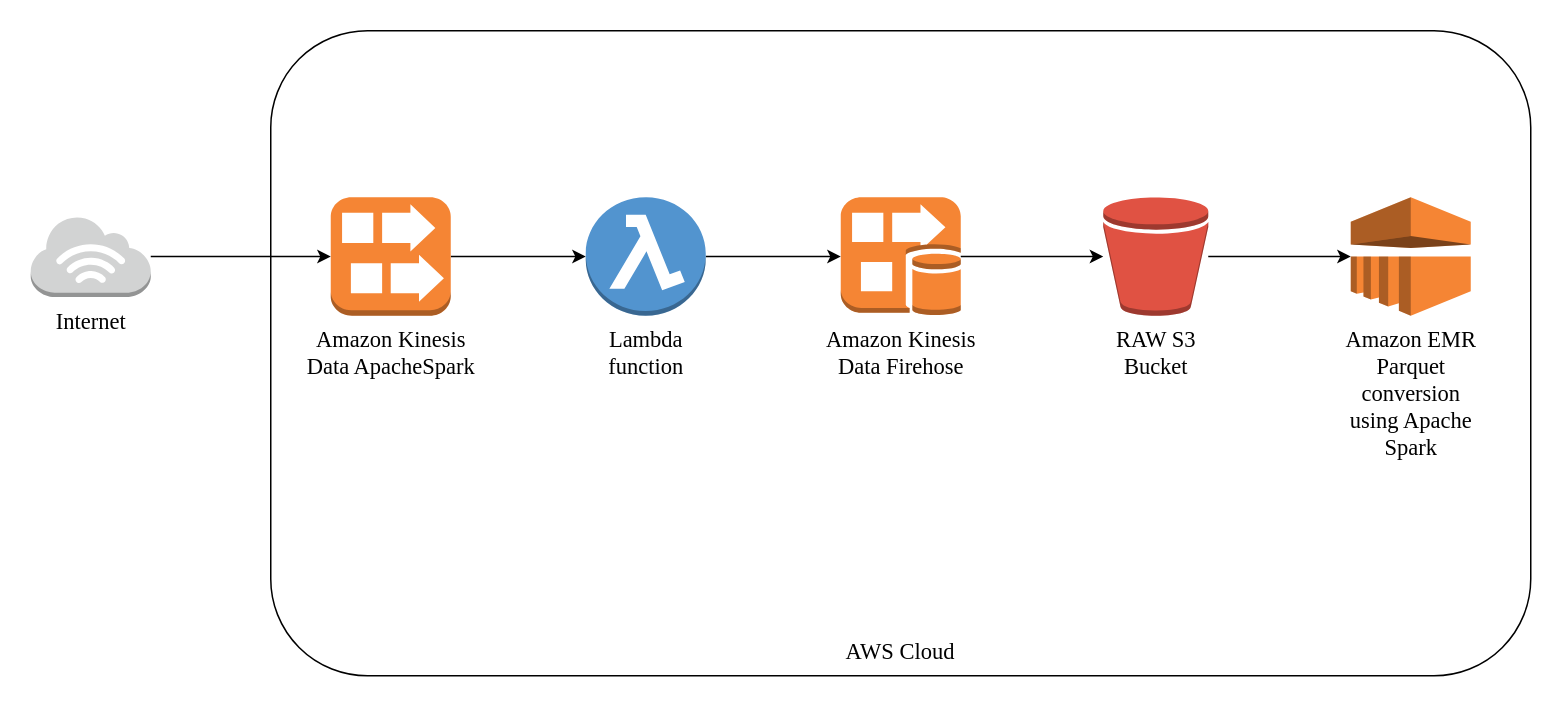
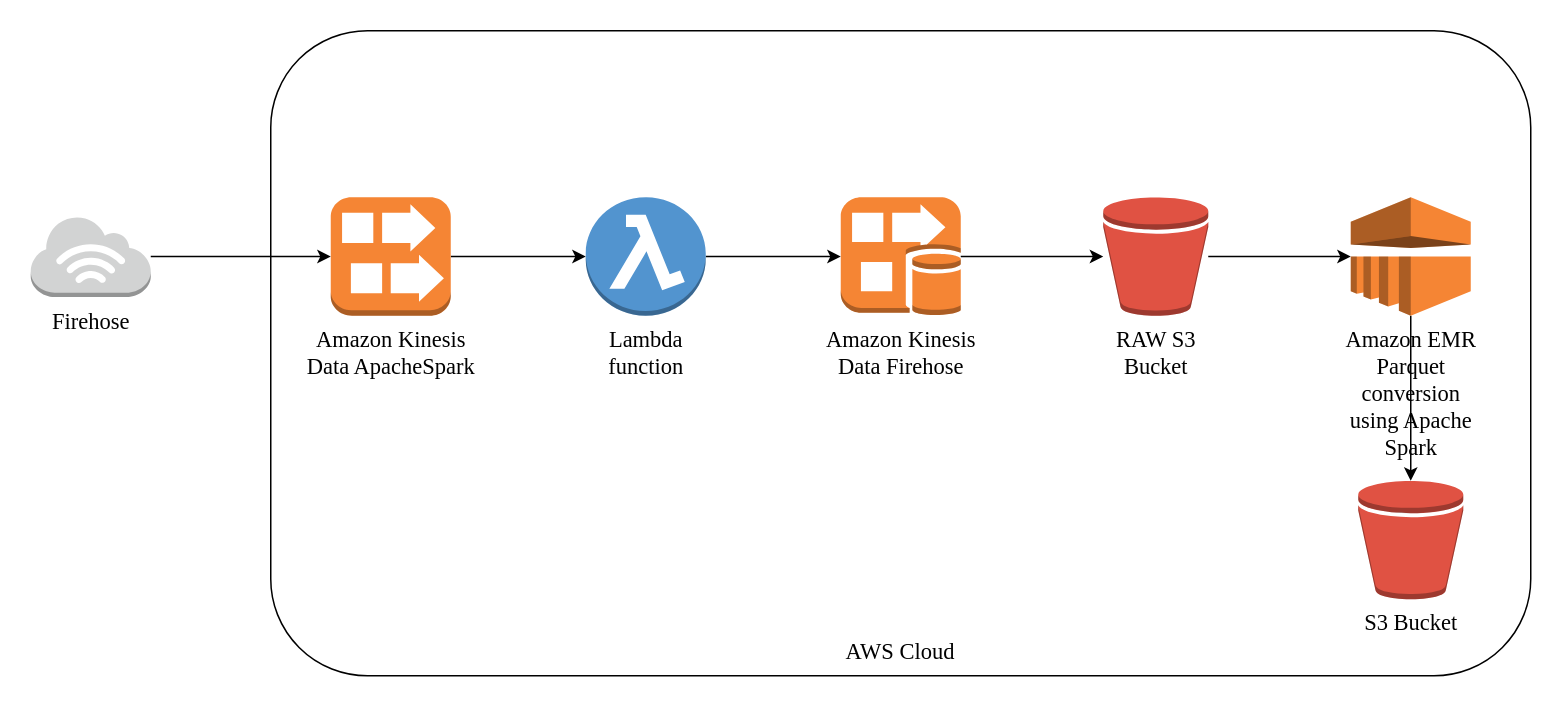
node "Internet": label "Internet" -> "Firehose"
edge "Amazon EMRParquetconversionusing ApacheSpark" -> "S3 Bucket": added
node "S3 Bucket": added
